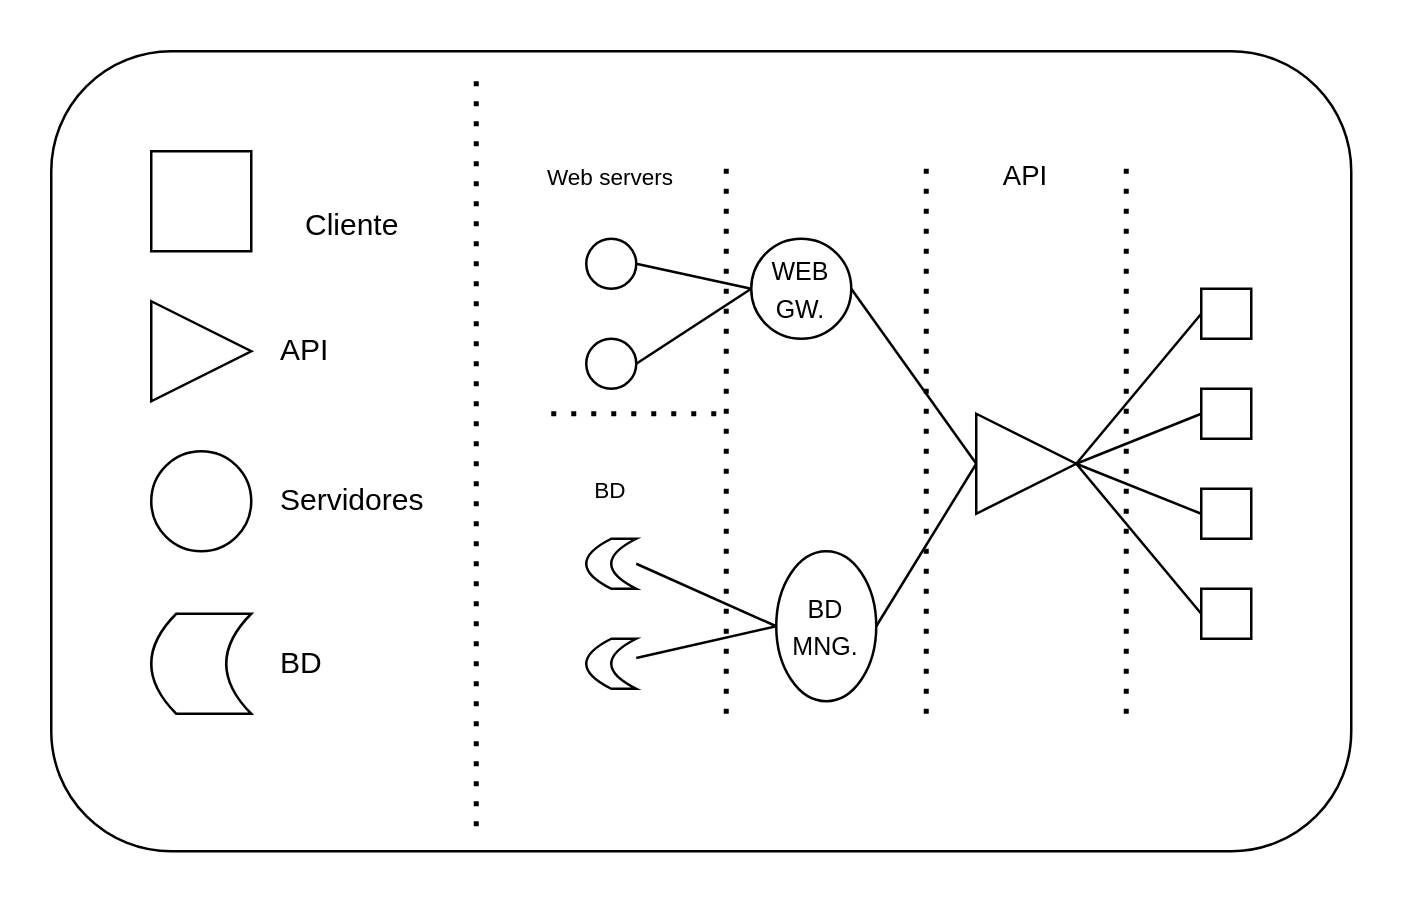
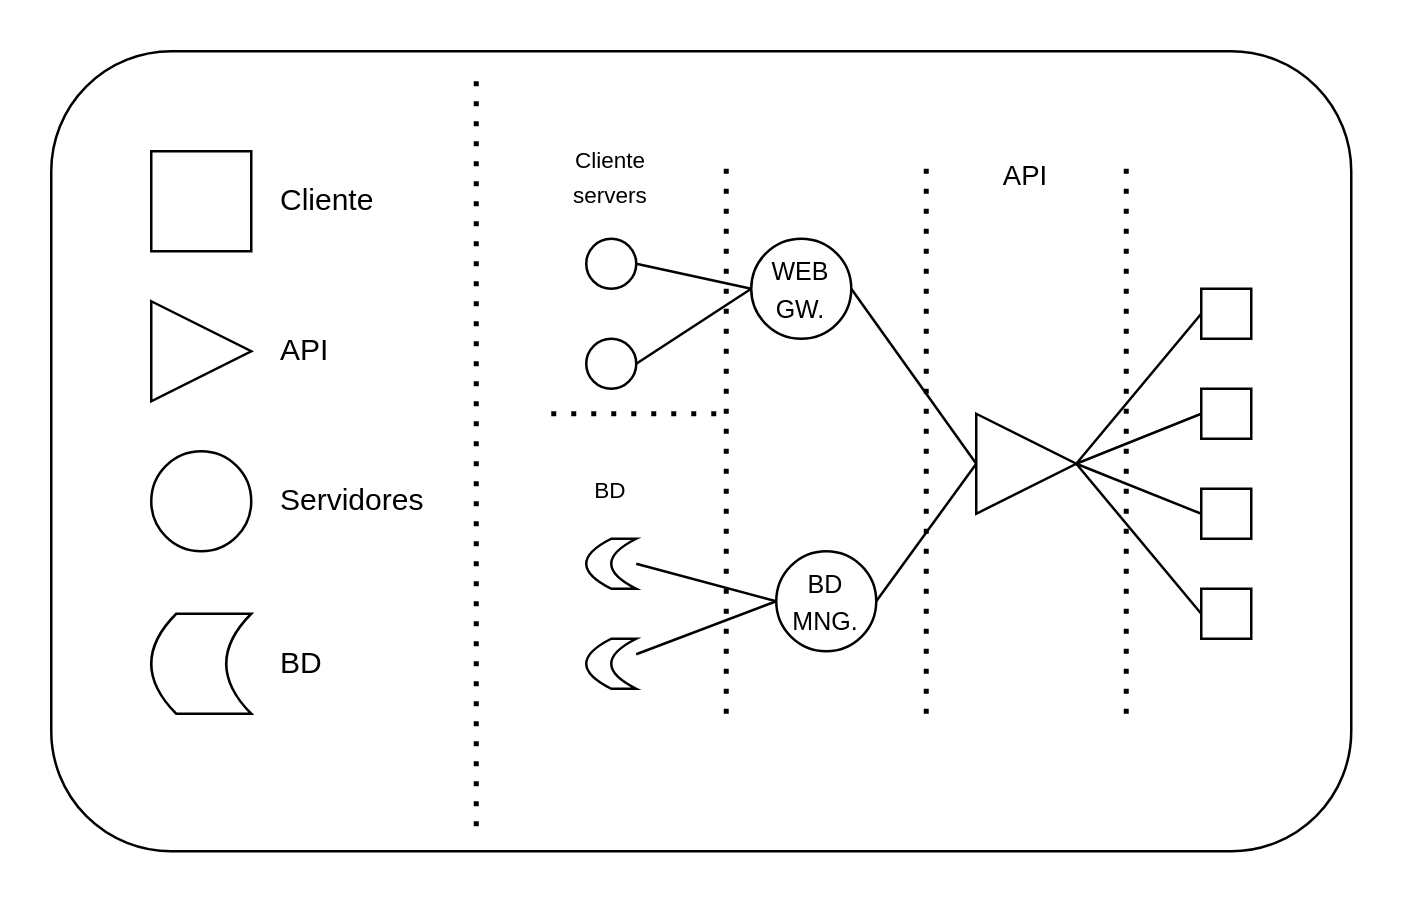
node "Web servers": label "Web servers" -> "Cliente servers"
node "Cliente": moved (376, 226) -> (351, 201)
node "BD MNG.": size 100x150 -> 100x100
